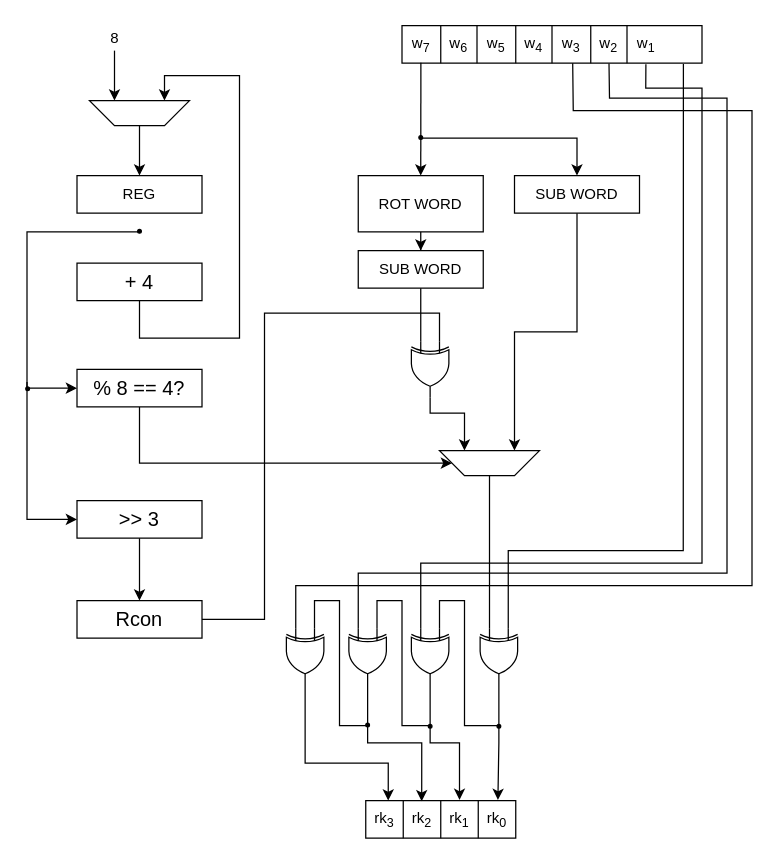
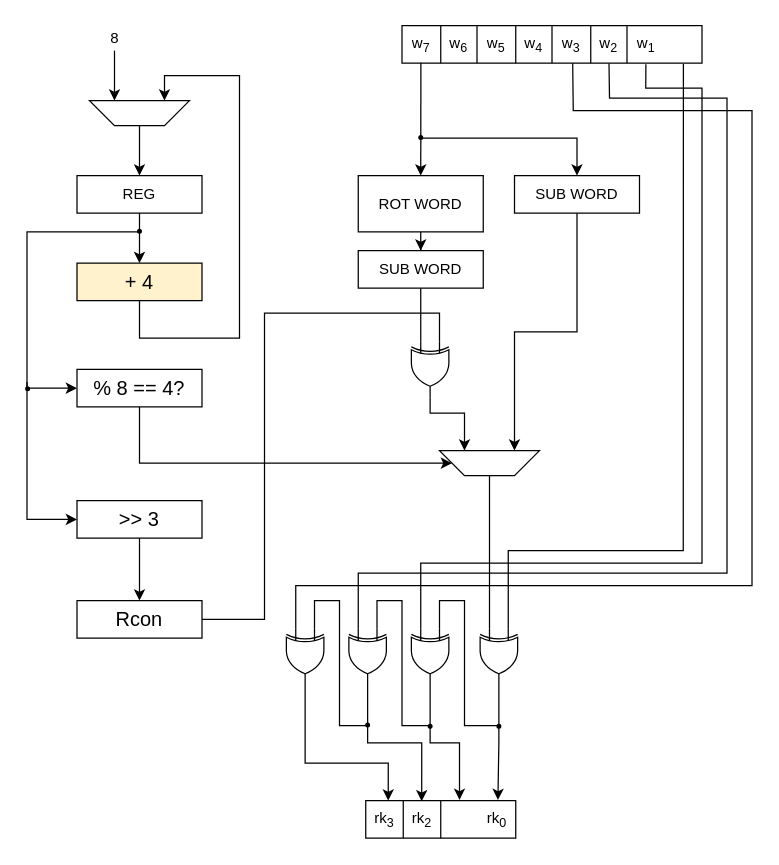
edge "REG" -> "+ 4": added
node "+ 4": fillcolor #ffffff -> #fff2cc
node "rk1": removed
